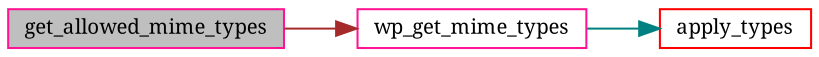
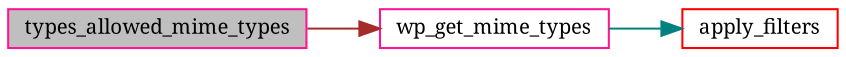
node "get_allowed_mime_types": label "get_allowed_mime_types" -> "types_allowed_mime_types"
node "apply_types": label "apply_types" -> "apply_filters"
